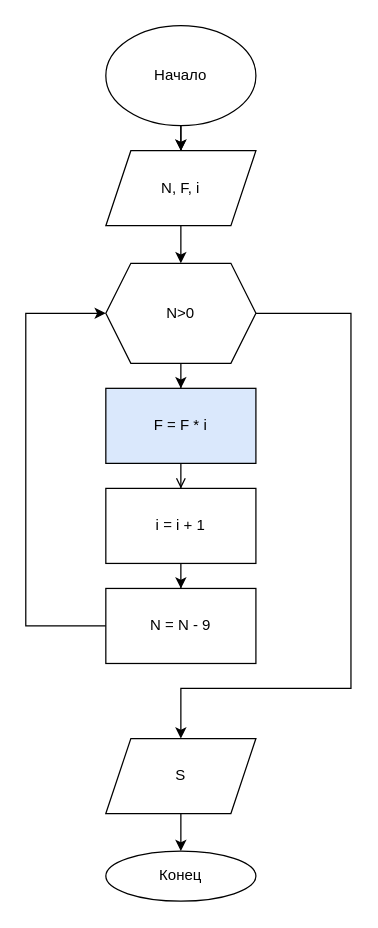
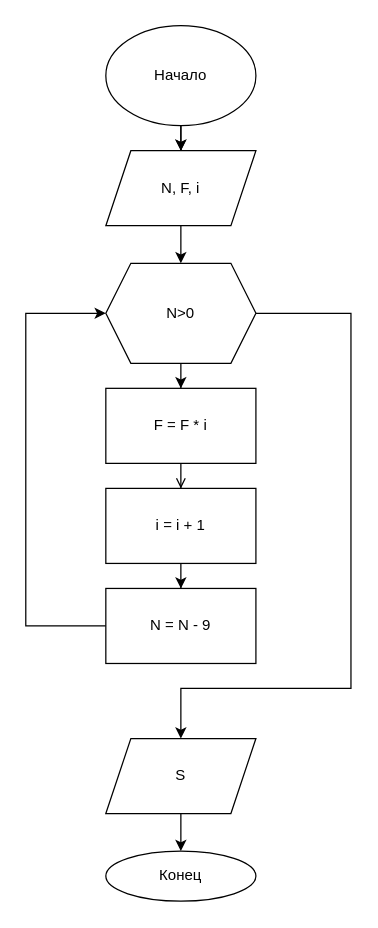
node "F = F * i": fillcolor #dae8fc -> #ffffff
